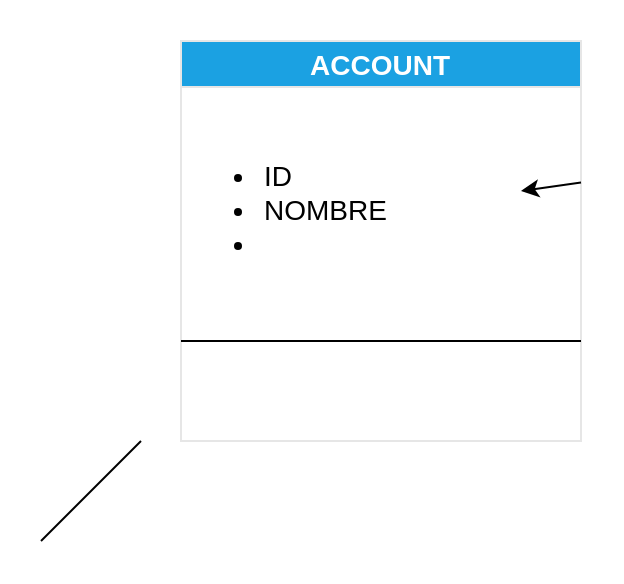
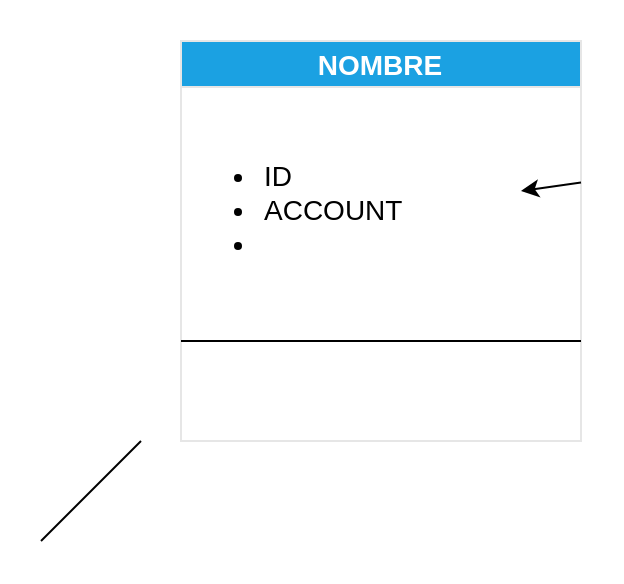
node "ACCOUNT": label "ACCOUNT" -> "NOMBRE"
node "ID NOMBRE": label "ID NOMBRE" -> "ID ACCOUNT"
